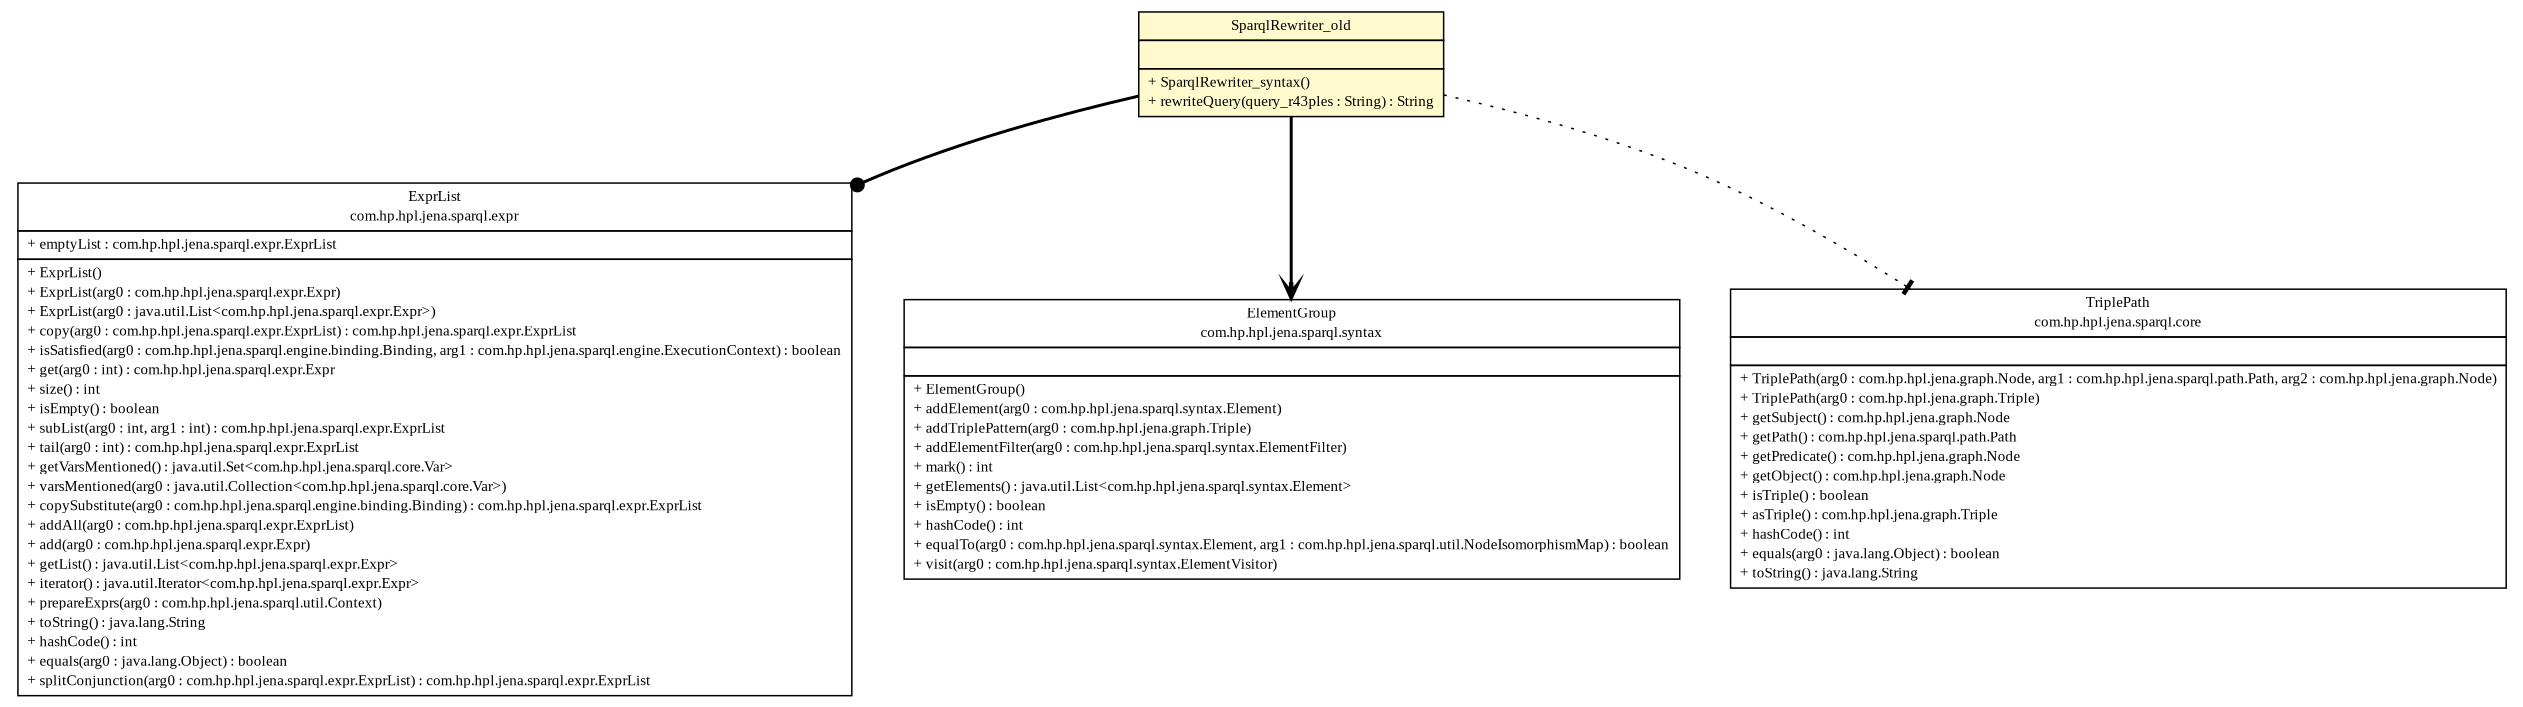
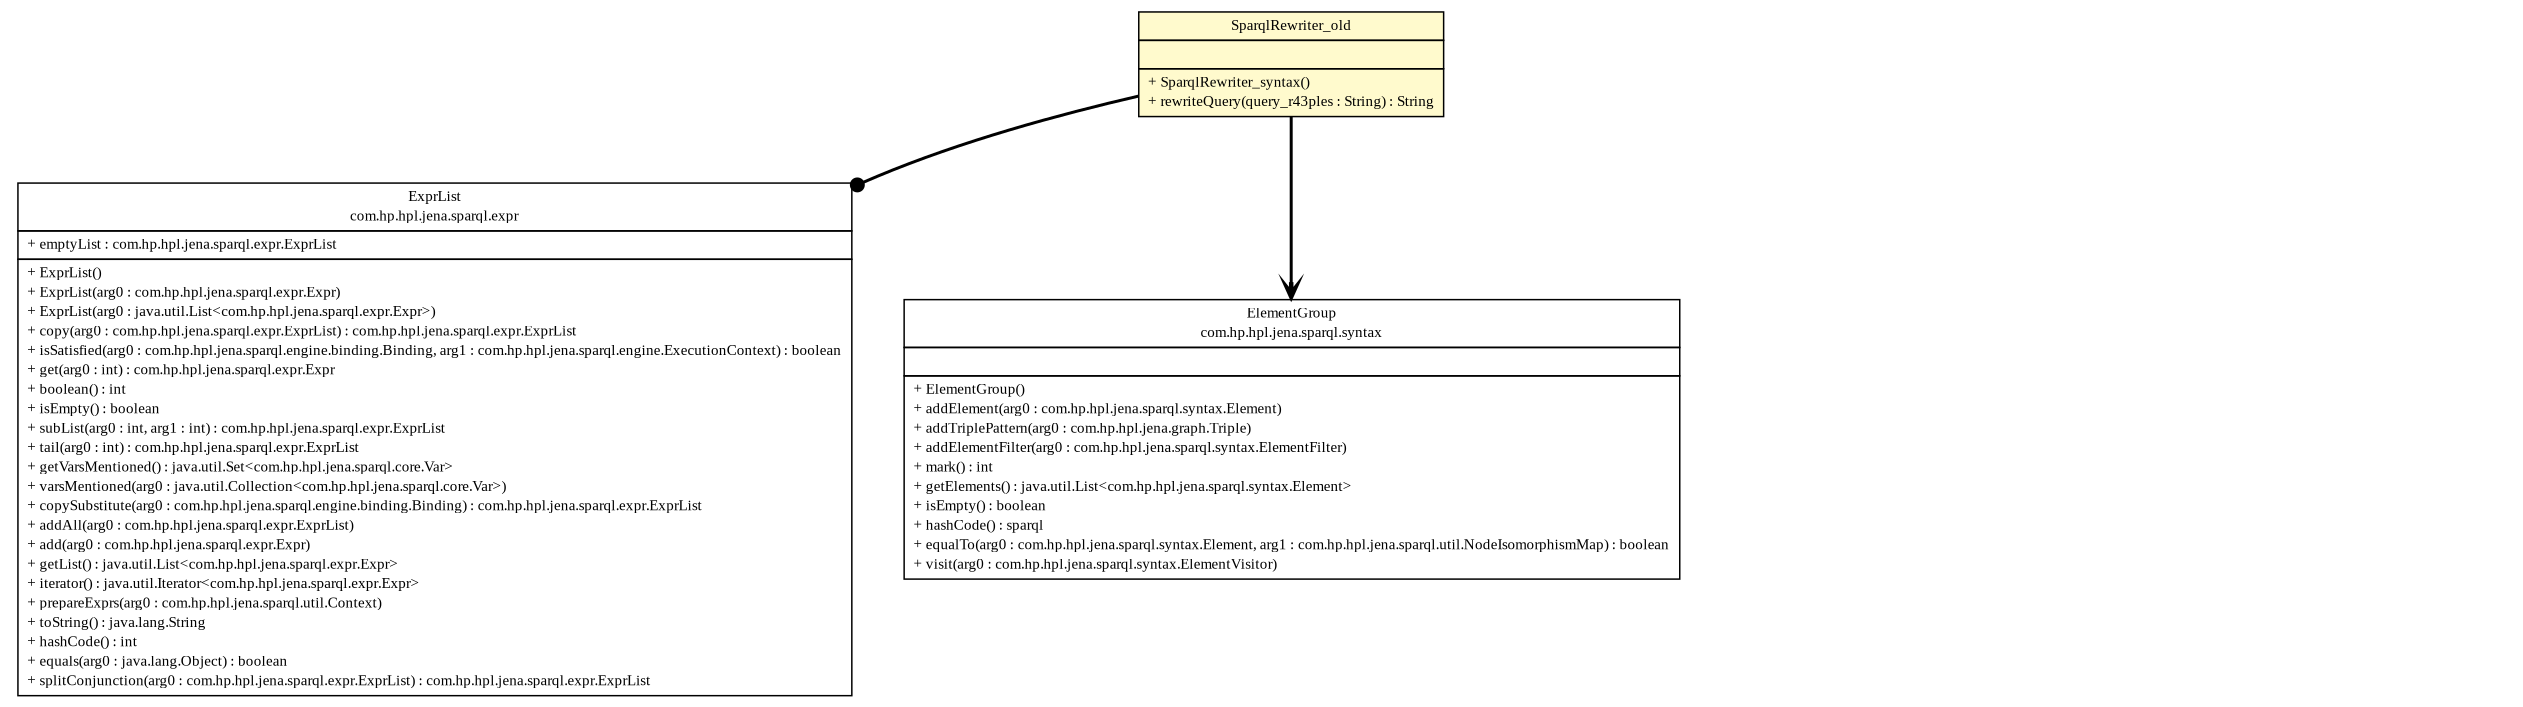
node "ExprList": text "+ size() : int" -> "+ boolean() : int"
node "TriplePath": removed
node "ElementGroup": text "+ hashCode() : int" -> "+ hashCode() : sparql"
